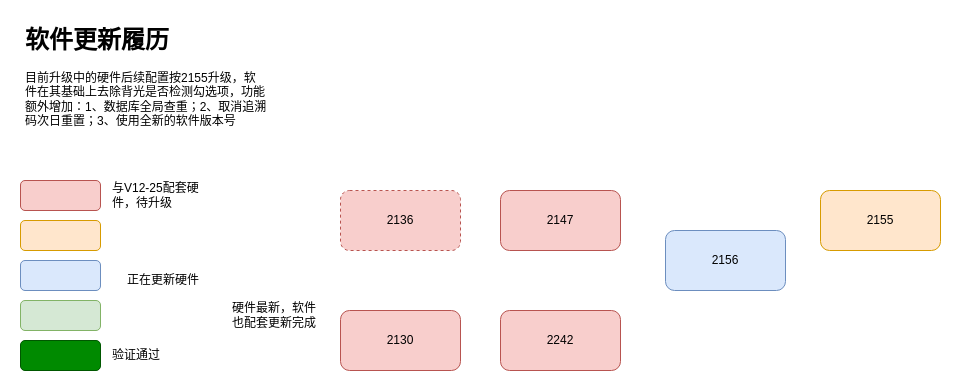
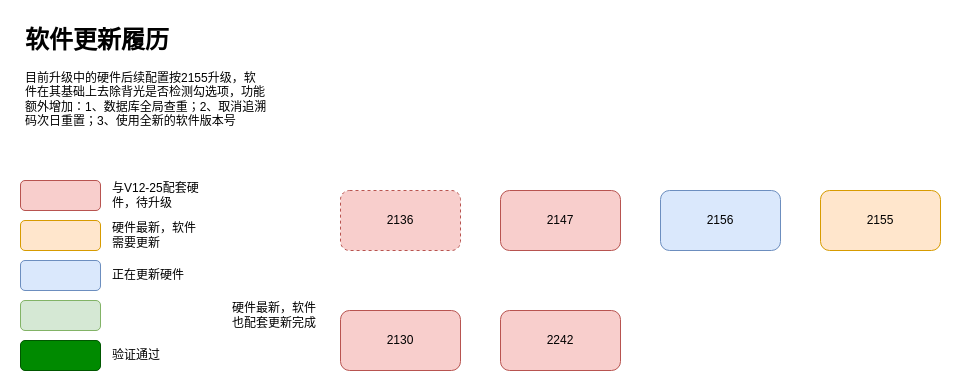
node "硬件最新，软件需要更新": added
node "2156": moved (726, 261) -> (721, 221)
node "正在更新硬件": moved (171, 281) -> (156, 276)
